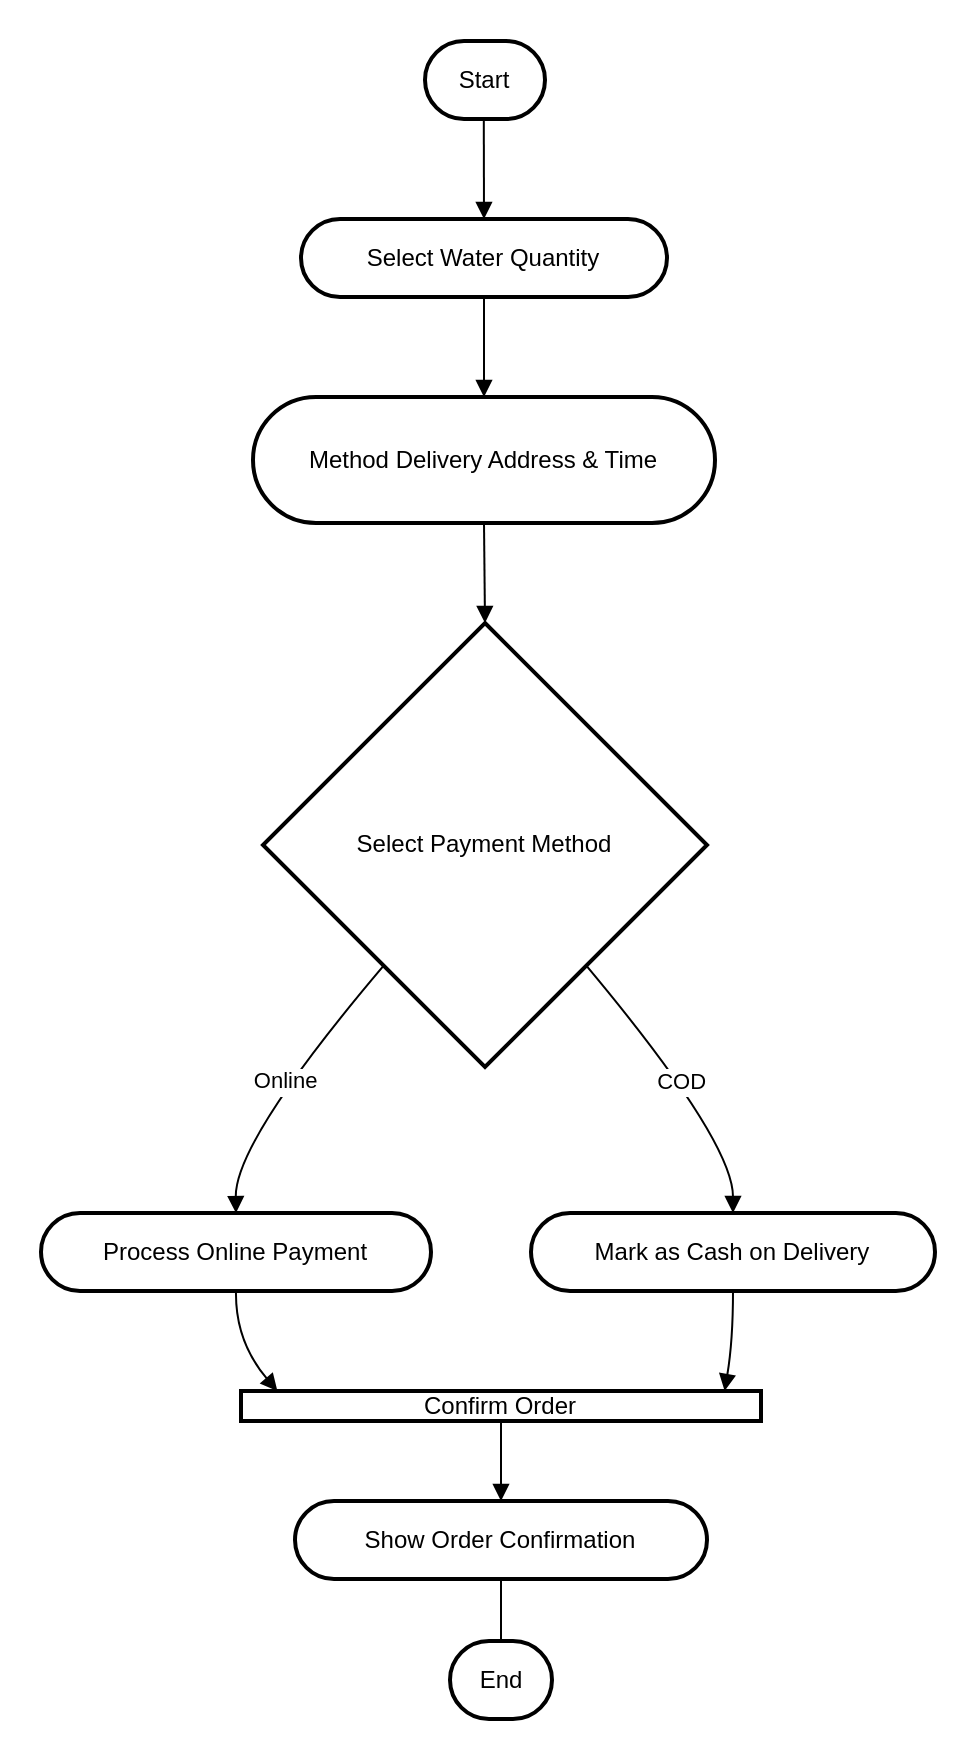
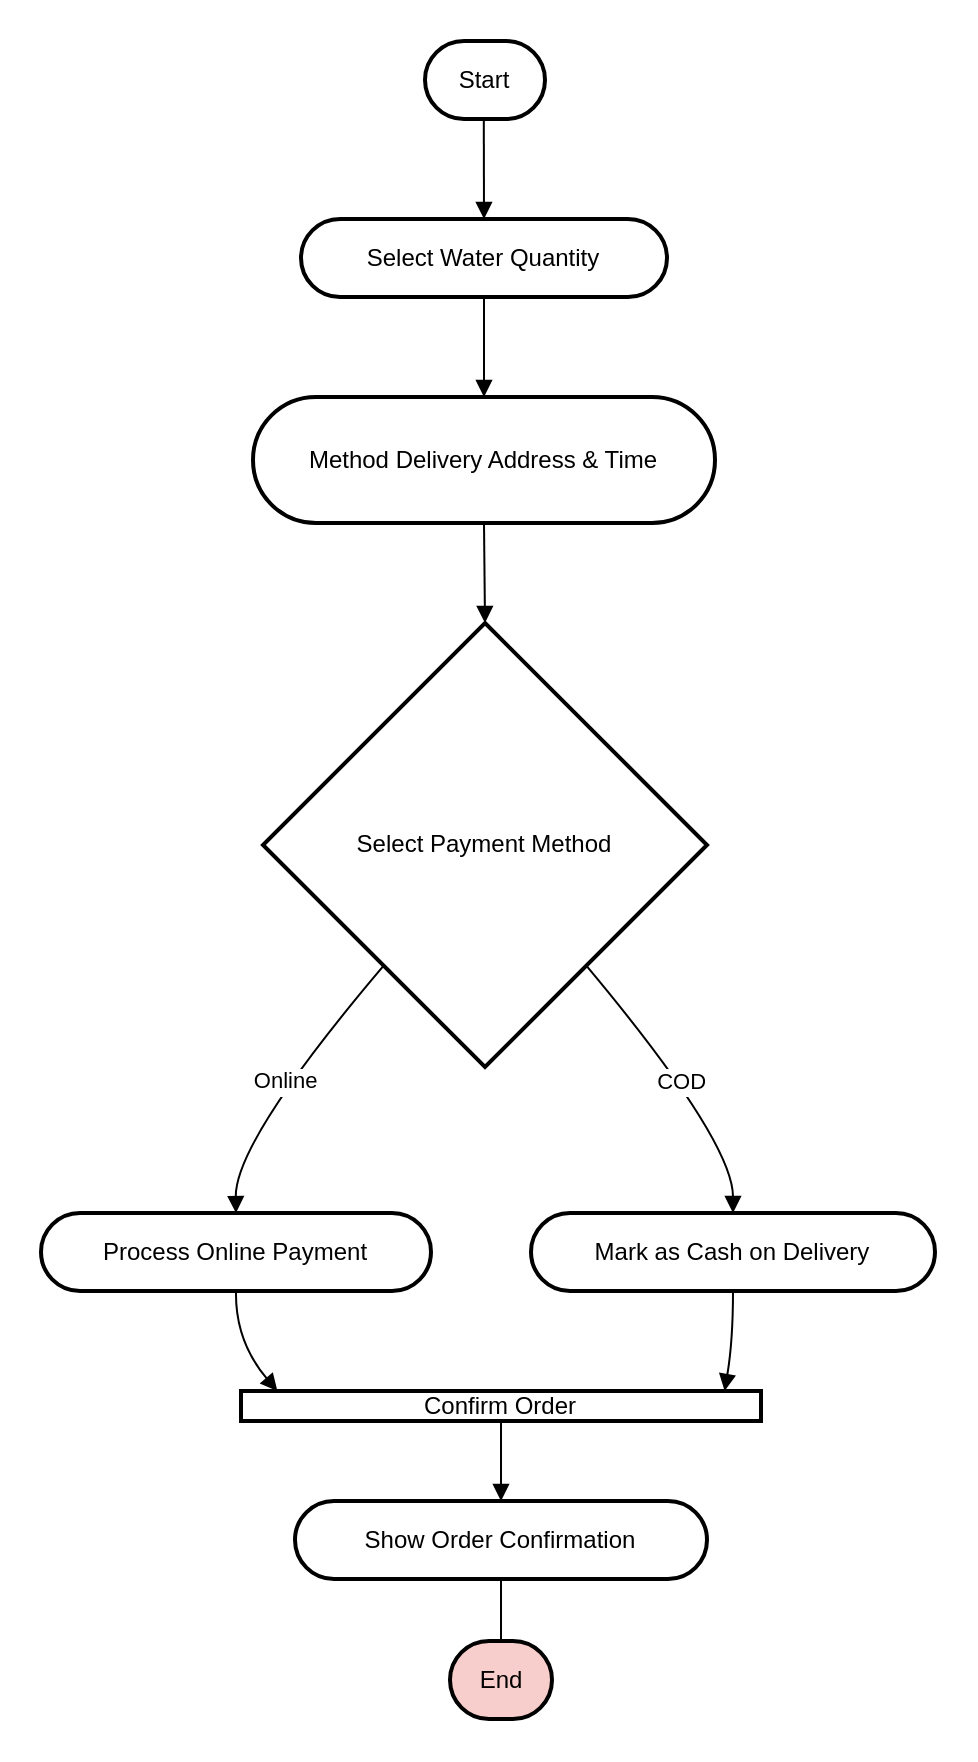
node "End": fillcolor #ffffff -> #f8cecc
